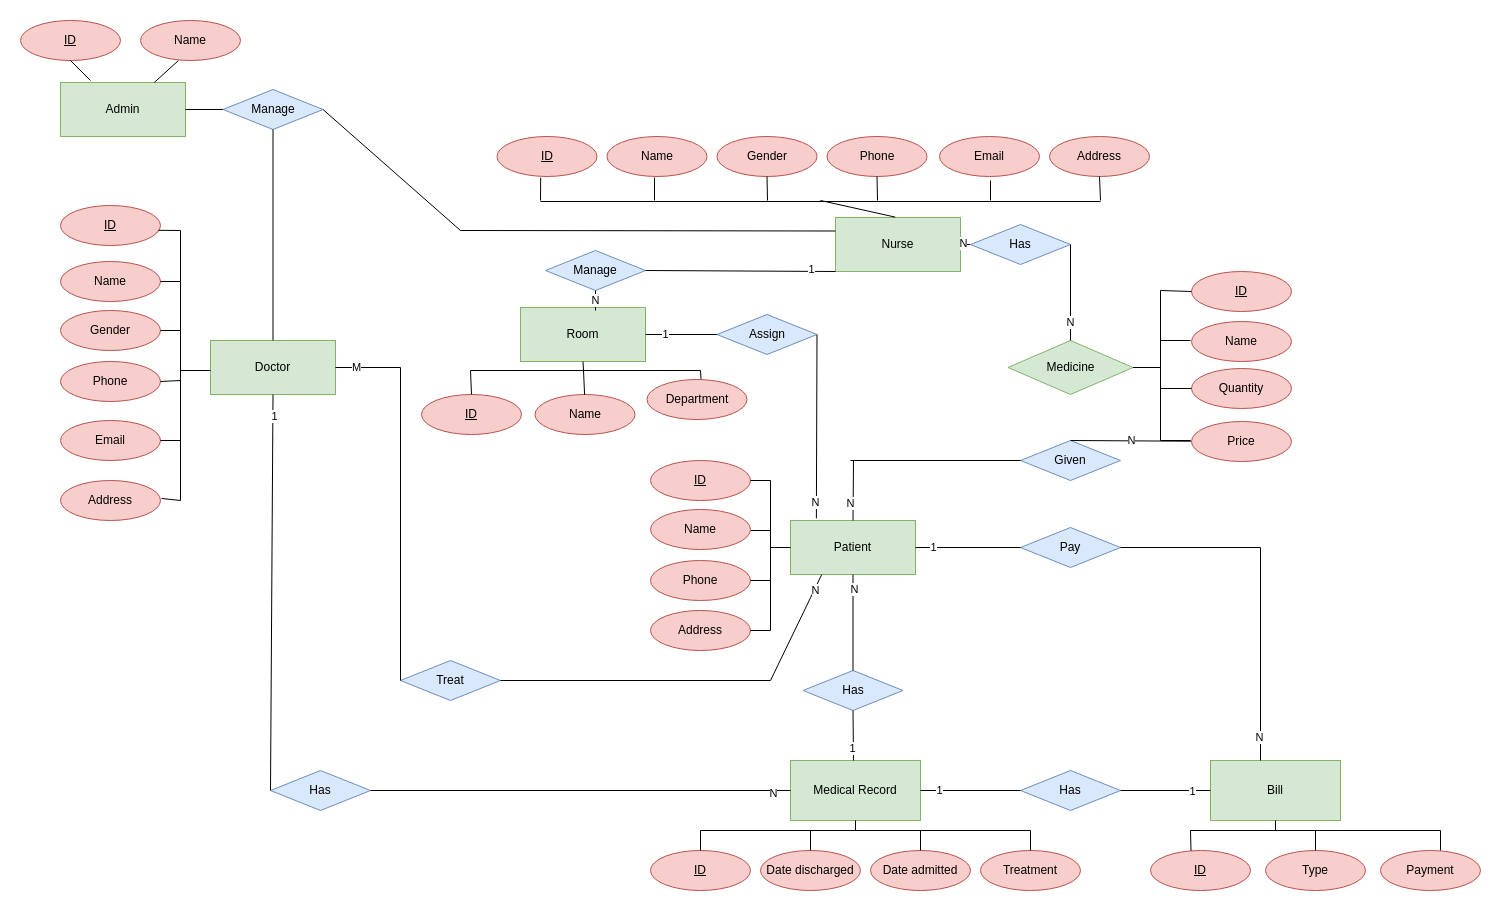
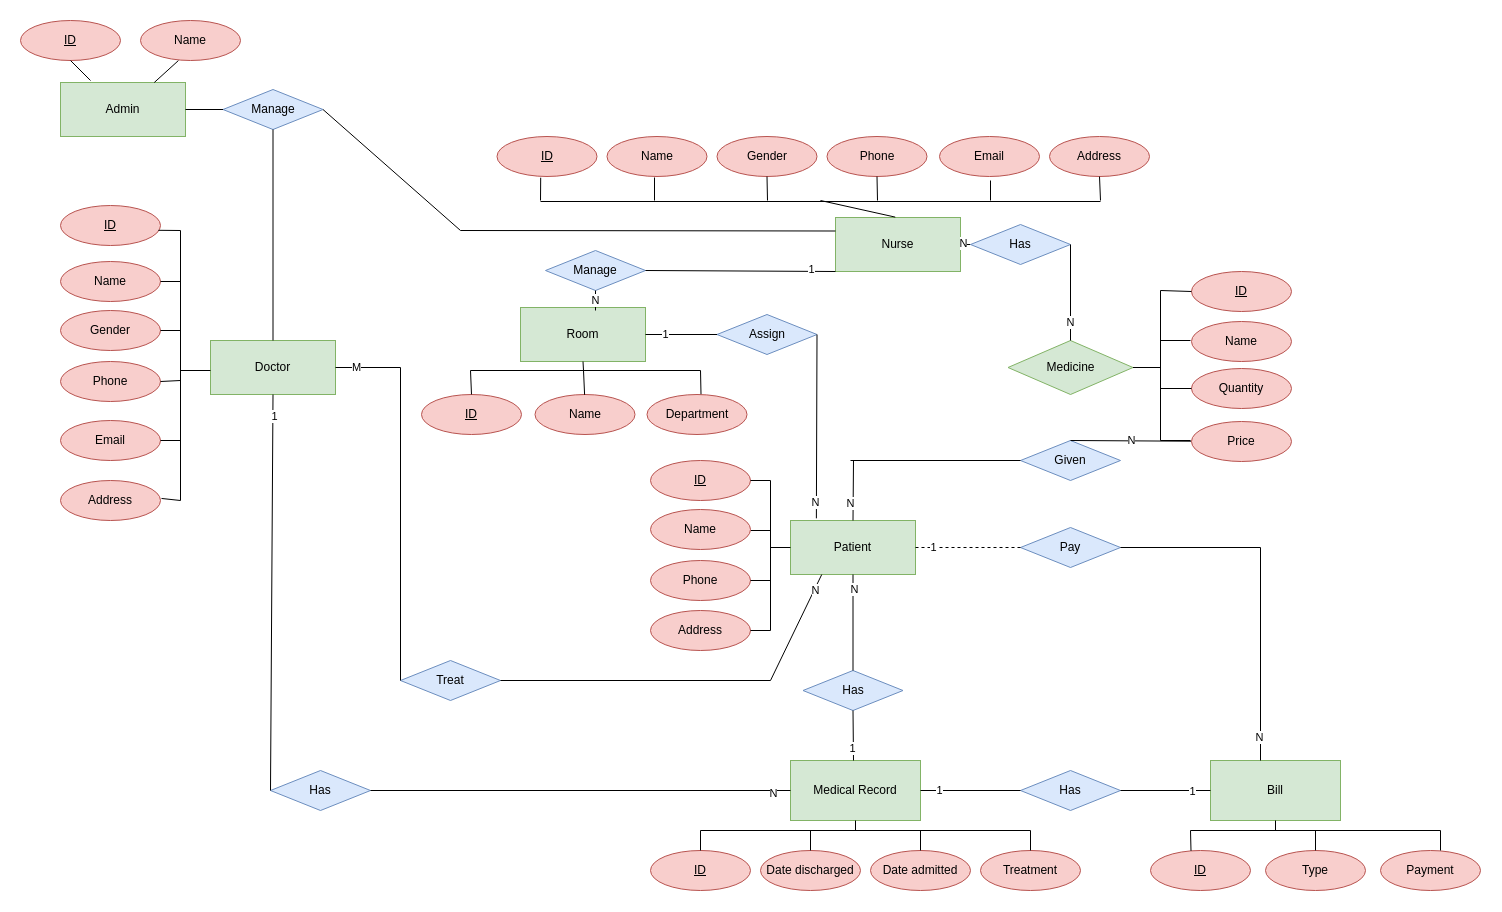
node "Department": moved (697, 400) -> (697, 415)
edge "Patient" -- "Pay": style solid -> dashed
